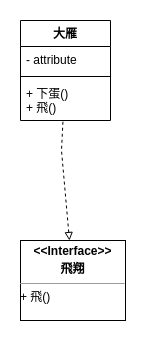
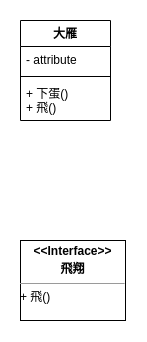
edge "大雁" -> "<<Interface>> 飛翔 + 飛()": removed
